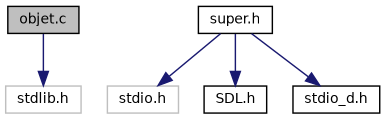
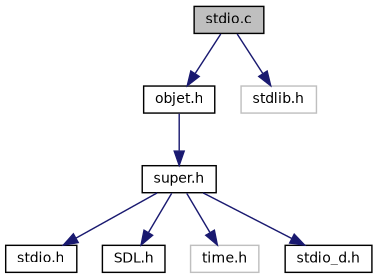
node "objet.c": label "objet.c" -> "stdio.c"
node "stdio.h": color grey75 -> black
node "objet.h": added
node "time.h": added
